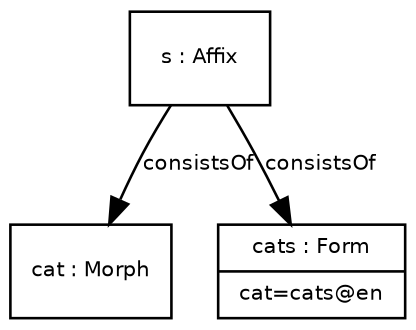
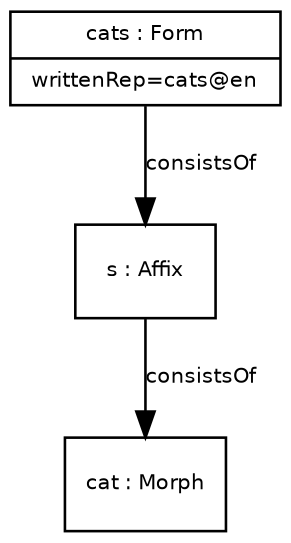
edge "s : Affix" -> "cats : Form": reversed
node "cats : Form": text "cat=cats@en" -> "writtenRep=cats@en"
